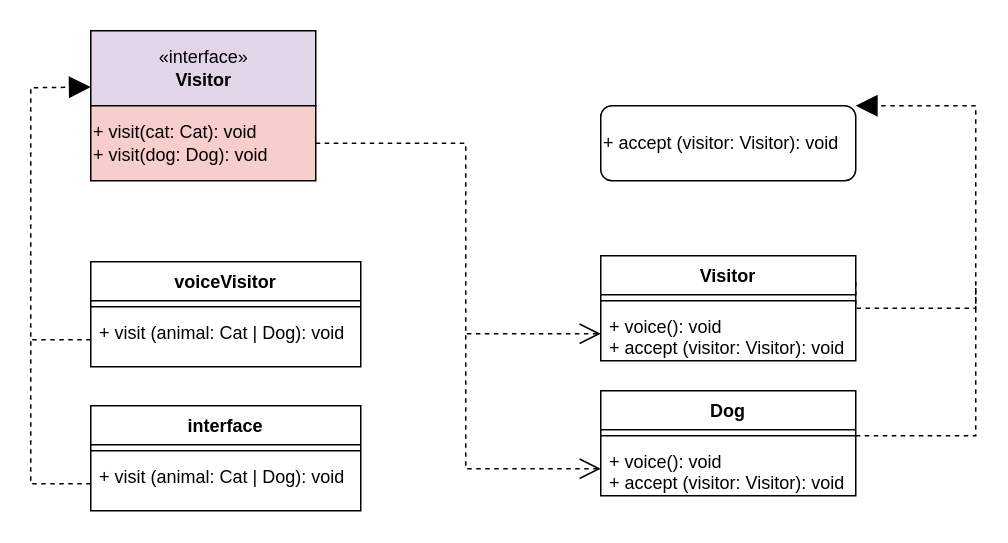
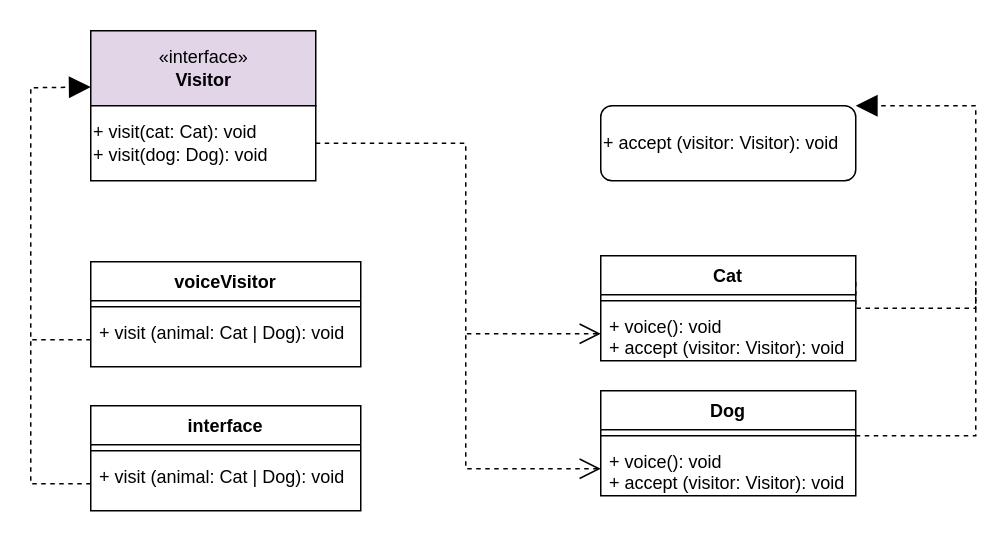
node "+ visit(cat: Cat): void + visit(dog: Dog): void": fillcolor #f8cecc -> #ffffff
node "Visitor": label "Visitor" -> "Cat"
